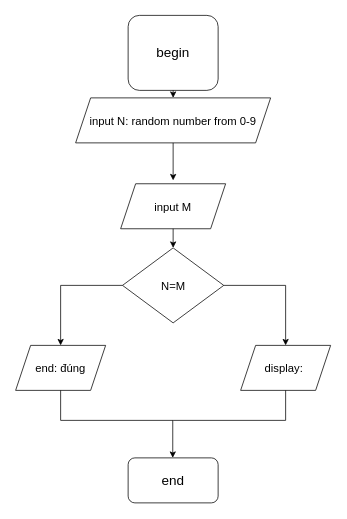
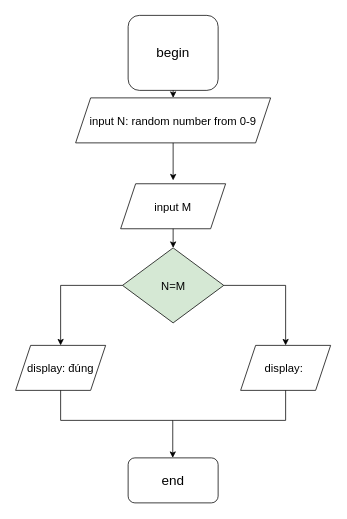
node "N=M": fillcolor #ffffff -> #d5e8d4
node "end: đúng": label "end: đúng" -> "display: đúng"
